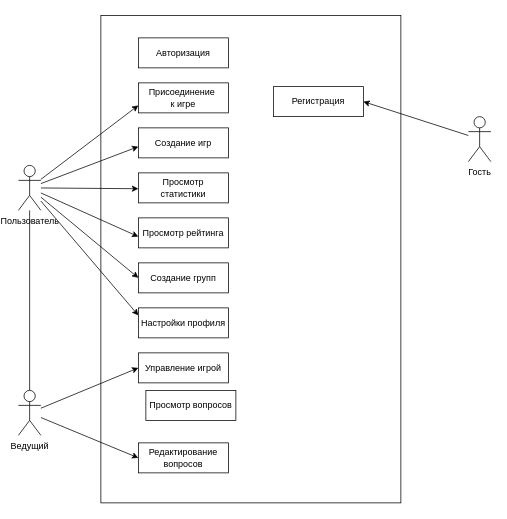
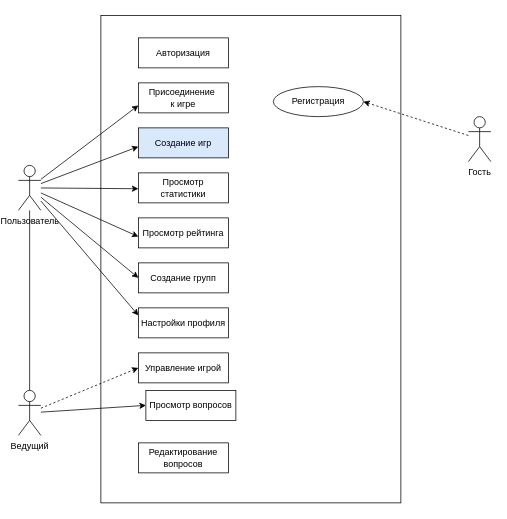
node "Регистрация": shape rectangle -> ellipse
edge "Гость" -> "Регистрация": style solid -> dashed
node "Создание игр": fillcolor #ffffff -> #dae8fc
edge "Ведущий" -> "Управление игрой": style solid -> dashed
edge "Ведущий" -> "Просмотр вопросов": added
edge "Ведущий" -> "Редактирование вопросов": removed
